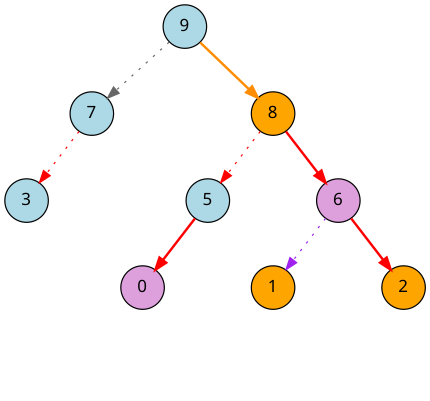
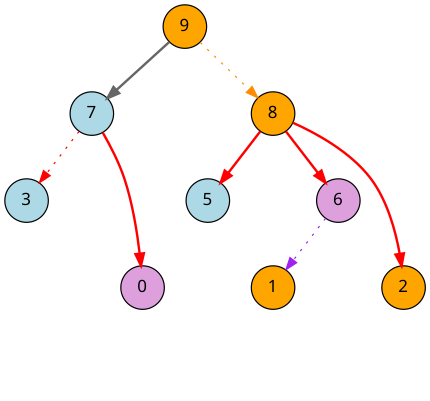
node "9": fillcolor lightblue -> orange
edge "9" -> "7": style dotted -> bold
edge "9" -> "8": style bold -> dotted
edge "8" -> "5": style dotted -> bold
edge "5" -> "0": now "7" -> "0"
edge "6" -> "2": now "8" -> "2"
